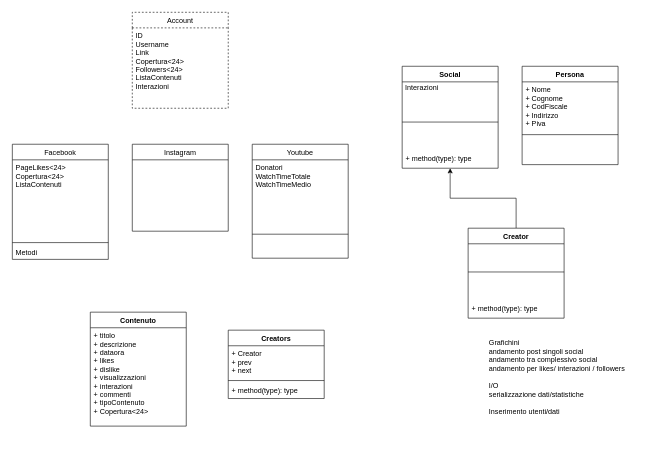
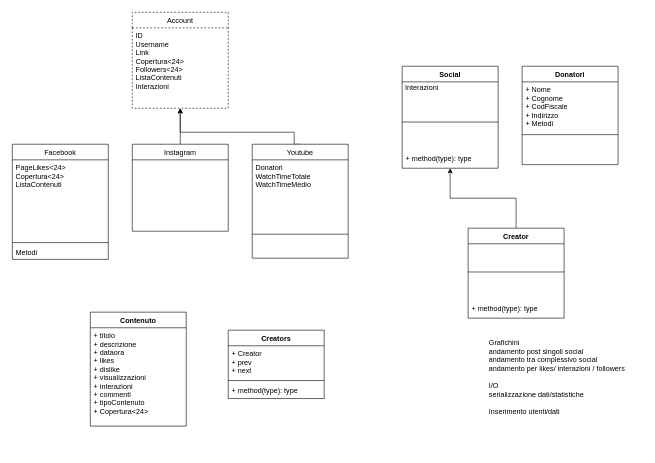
node "Persona": label "Persona" -> "Donatori"
node "+ Nome + Cognome + CodFiscale + Indirizzo + Piva": label "+ Nome + Cognome + CodFiscale + Indirizzo + Piva" -> "+ Nome + Cognome + CodFiscale + Indirizzo + Metodi"
edge "Youtube" -> "Account": added
edge "Instagram" -> "Account": added
